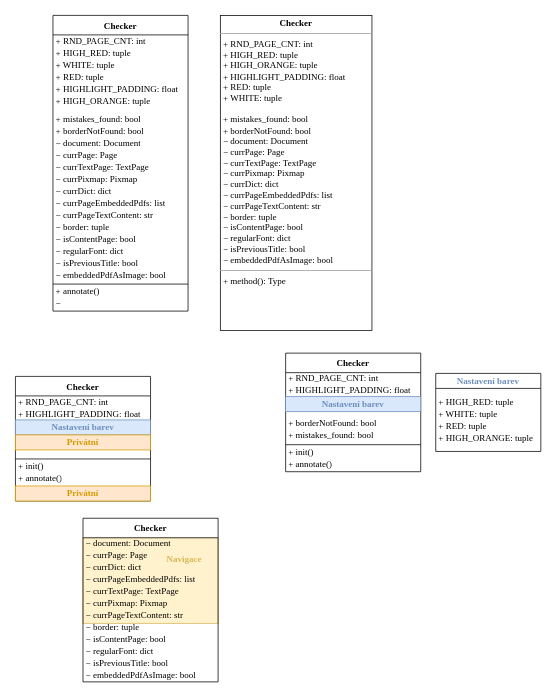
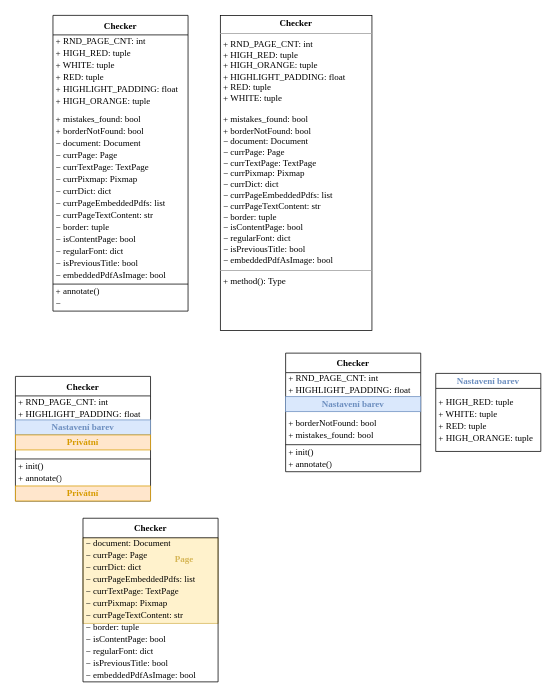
node "Navigace": label "Navigace" -> "Page"
